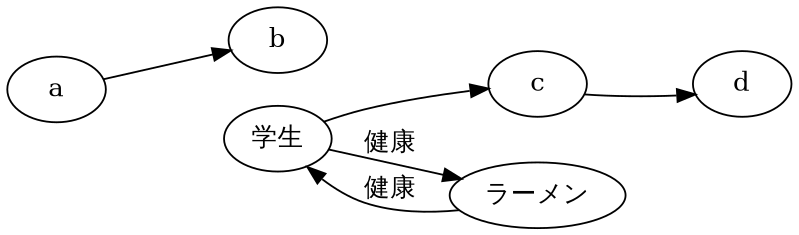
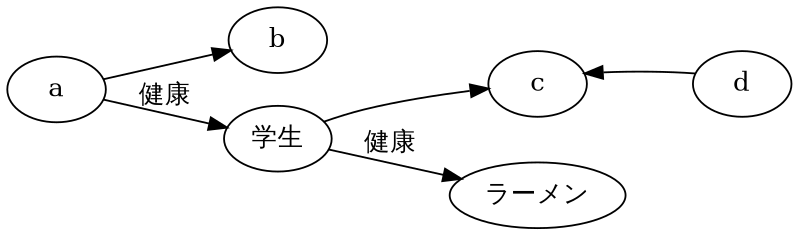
edge "c" -> "d": reversed
edge "ラーメン" -> "学生": now "a" -> "学生"
